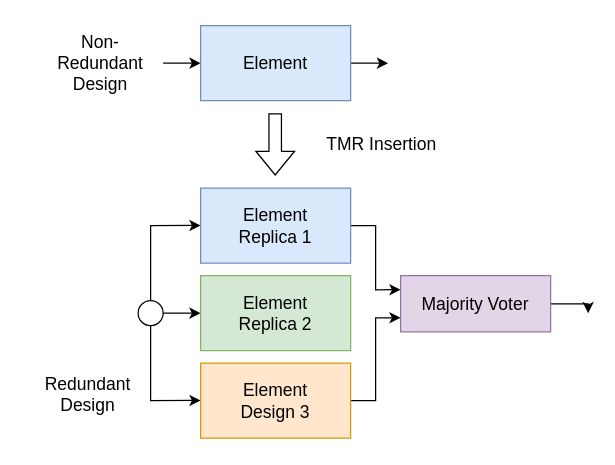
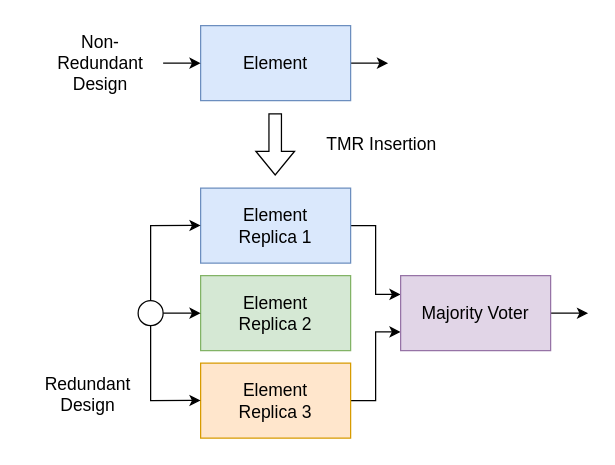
node "Majority Voter": size 150x56 -> 150x75
node "Element Design 3": label "Element Design 3" -> "Element Replica 3"
